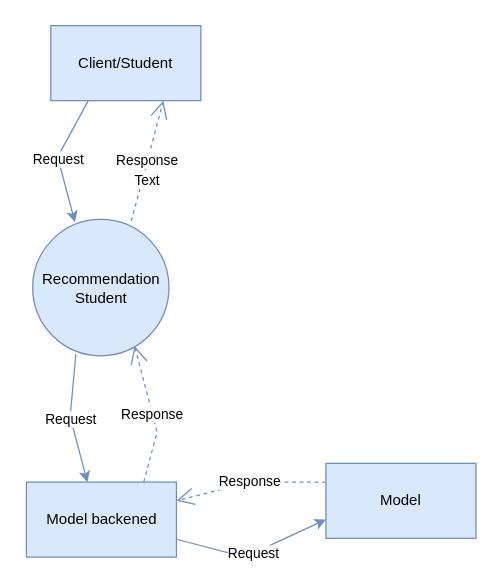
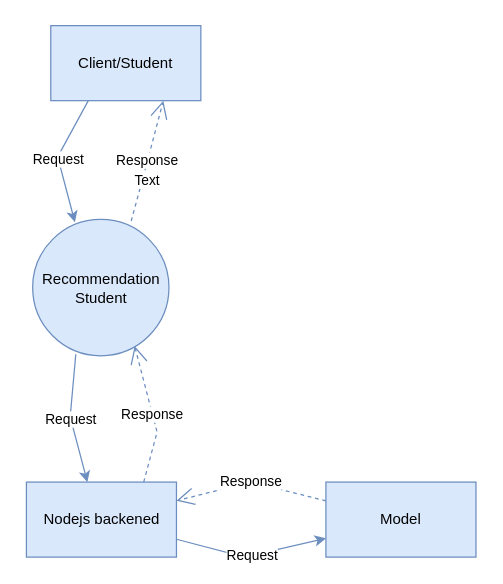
node "Model": moved (401, 501) -> (401, 519)
node "Model backened": label "Model backened" -> "Nodejs backened"
